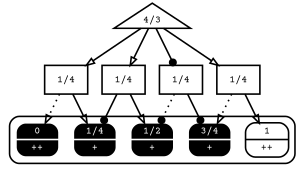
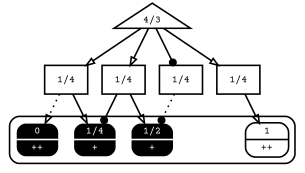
node "3/4": removed
